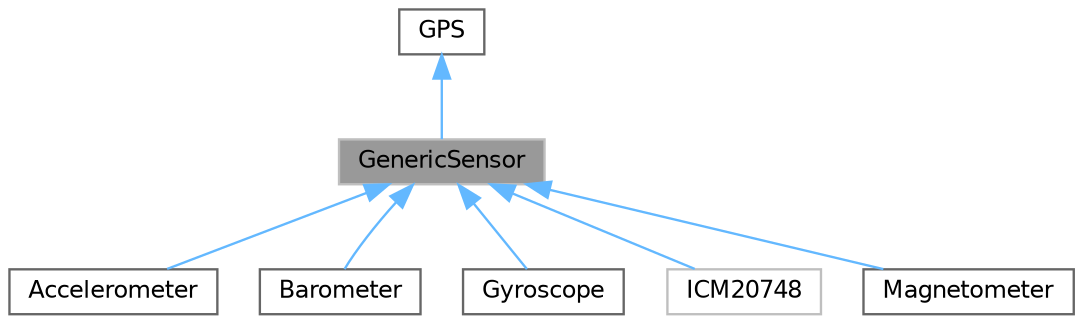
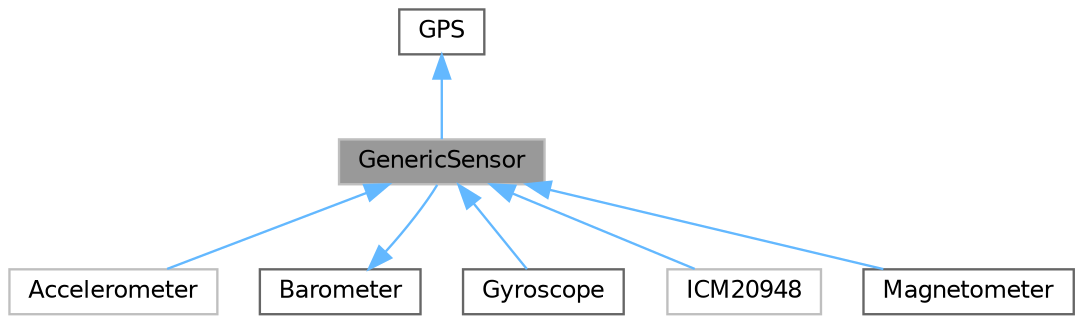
edge "Barometer" -> "GenericSensor": reversed
node "Accelerometer": color gray40 -> grey75
node "ICM20748": label "ICM20748" -> "ICM20948"
